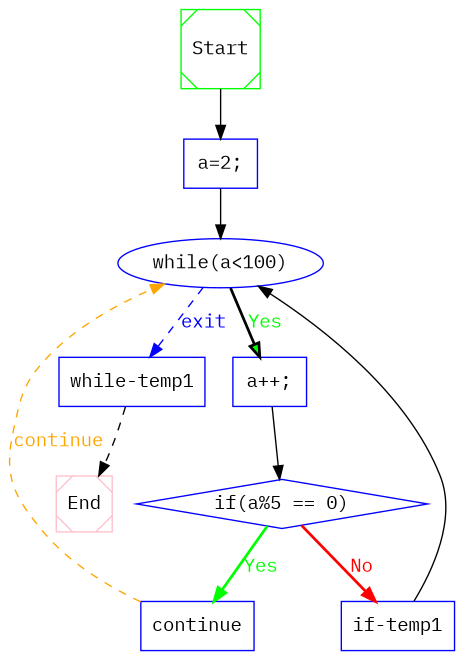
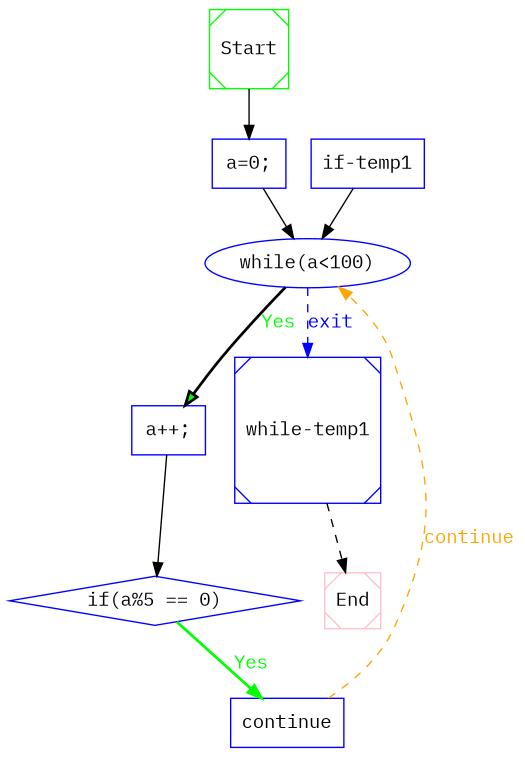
node "a=2;": label "a=2;" -> "a=0;"
node "while-temp1": shape box -> Msquare
edge "if(a%5 == 0)" -> "if-temp1": removed, label "No"
